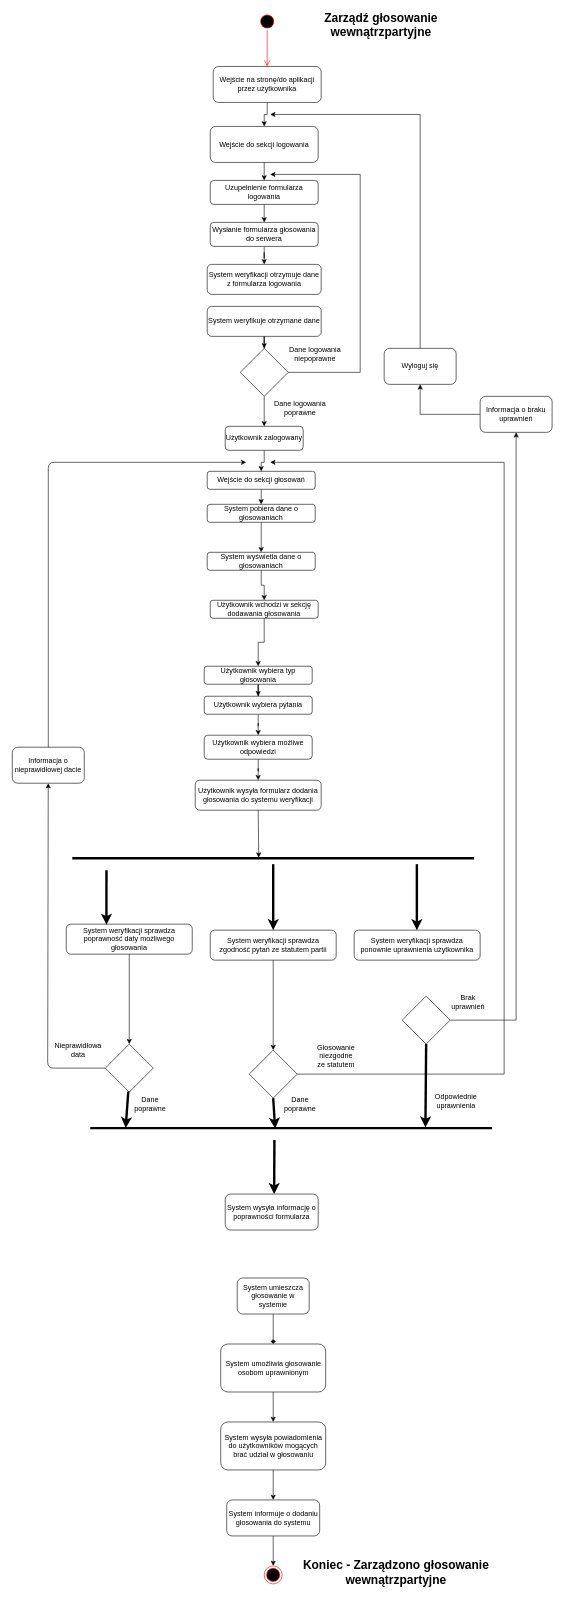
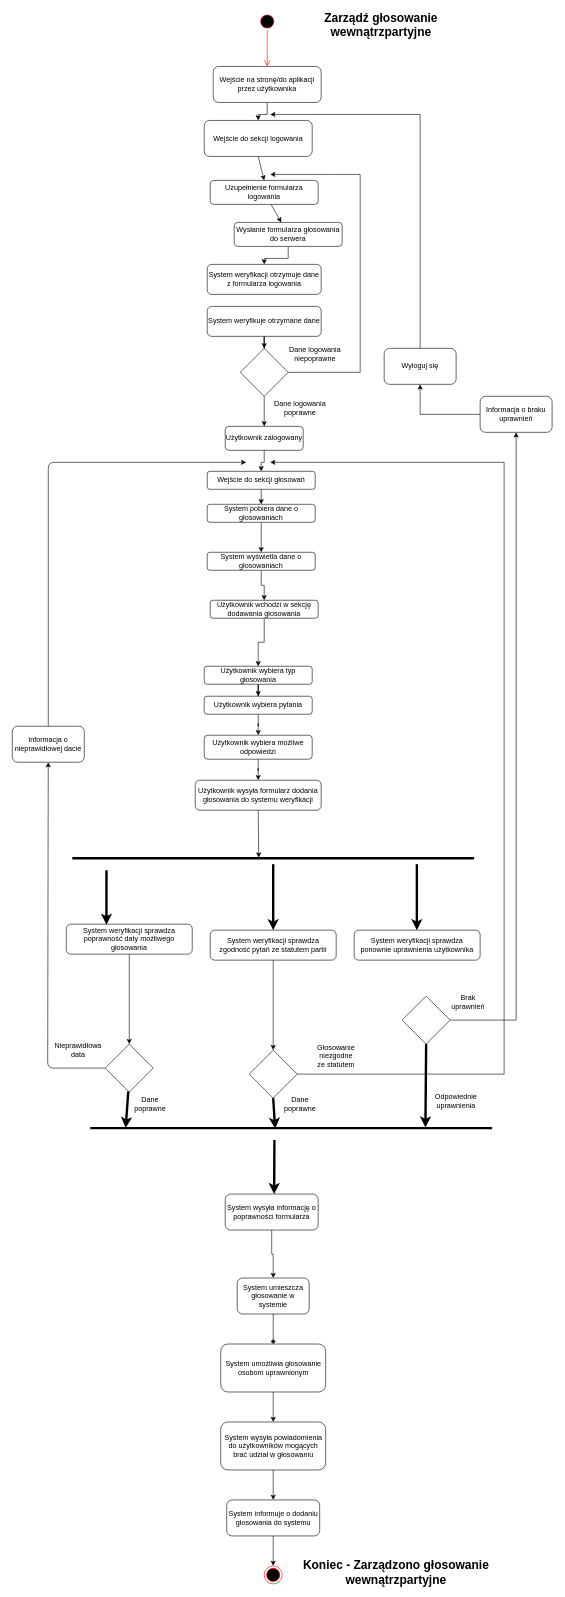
node "Wejście do sekcji logowania": moved (264, 144) -> (258, 138)
node "Wysłanie formularza głosowania do serwera": moved (264, 234) -> (288, 234)
node "Informacja o nieprawidłowej dacie": moved (48, 765) -> (48, 744)
edge "System wysyła informację o poprawności formularza" -> "System umieszcza głosowanie w systemie": added
